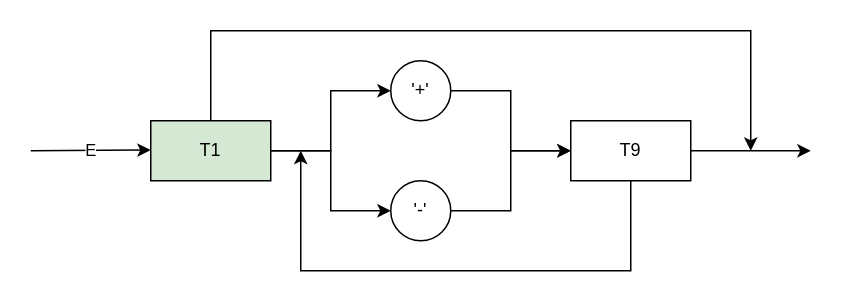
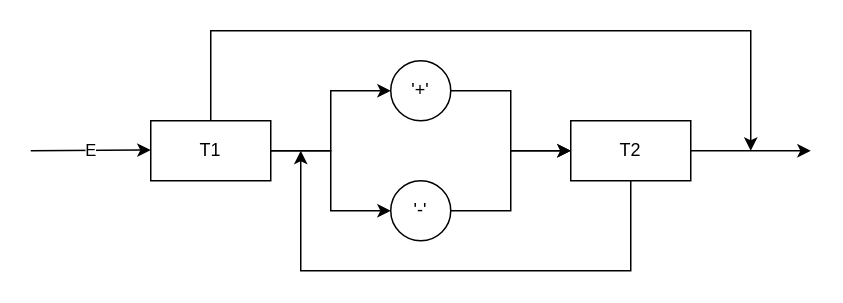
node "T1": fillcolor #d5e8d4 -> #ffffff
node "T9": label "T9" -> "T2"
